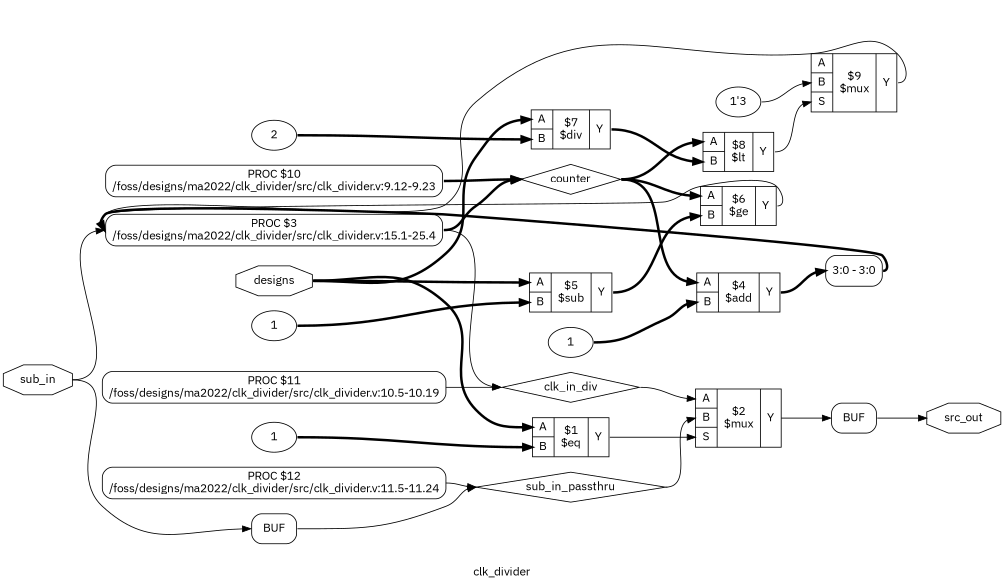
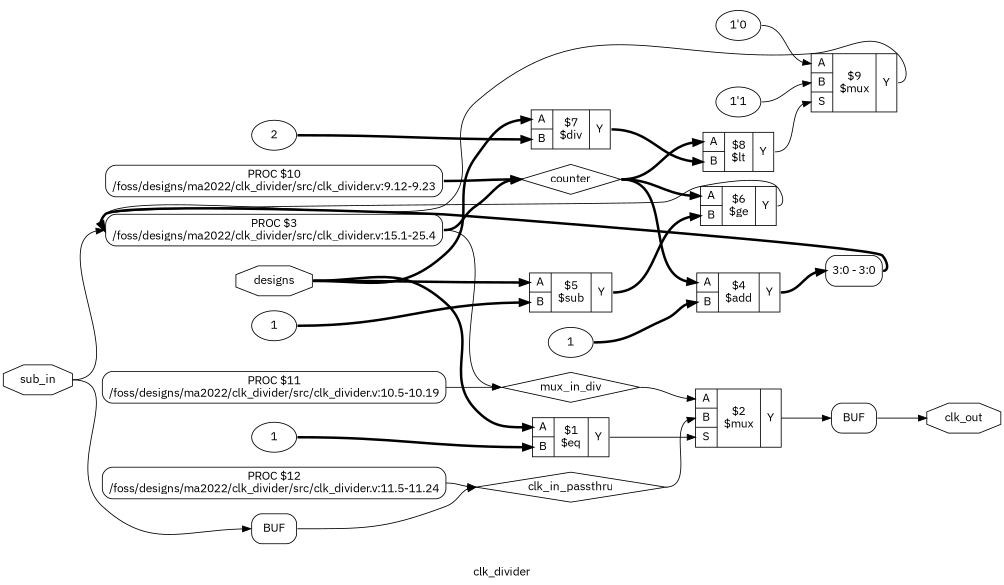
node "1'0": added
node "1'3": label "1'3" -> "1'1"
node "clk_in_div": label "clk_in_div" -> "mux_in_div"
node "src_out": label "src_out" -> "clk_out"
node "sub_in_passthru": label "sub_in_passthru" -> "clk_in_passthru"
